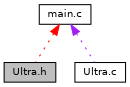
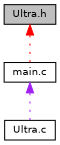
edge "Ultra.h" -> "main.c": reversed
